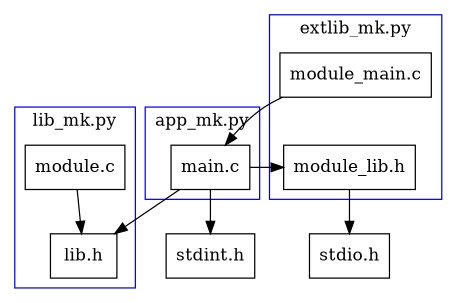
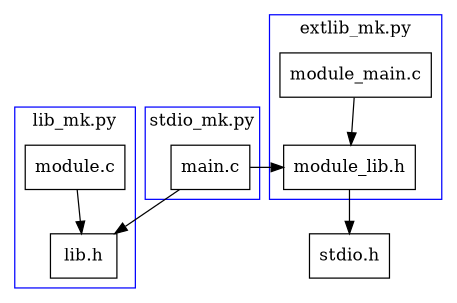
edge "module_main.c" -> "main.c": now "module_main.c" -> "module_lib.h"
cluster "app_mk.py": label "app_mk.py" -> "stdio_mk.py"
node "stdint.h": removed
